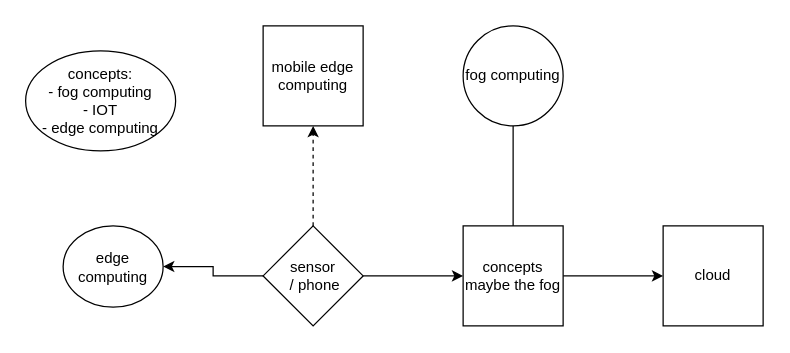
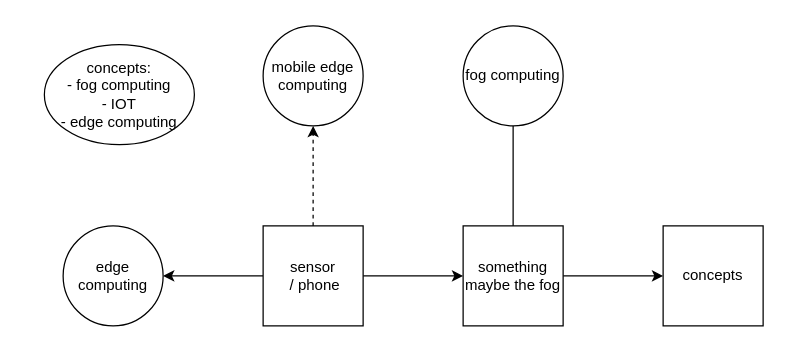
node "mobile edge computing": shape rectangle -> ellipse
node "concepts: - fog computing - IOT - edge computing": moved (101, 101) -> (119, 94)
node "edge computing": size 100x81 -> 100x100
node "sensor / phone": shape diamond -> rectangle
node "concepts maybe the fog": label "concepts maybe the fog" -> "something maybe the fog"
node "cloud": label "cloud" -> "concepts"
